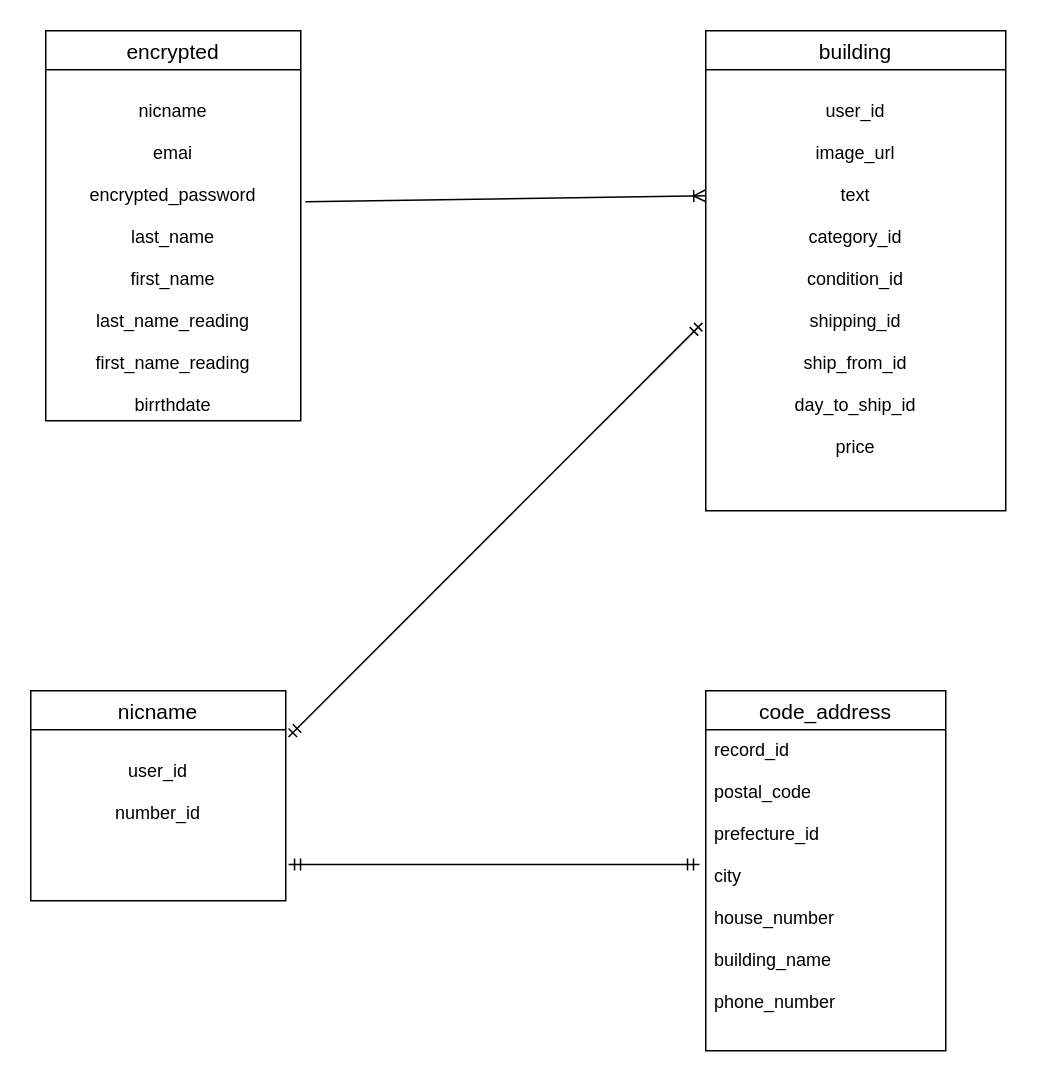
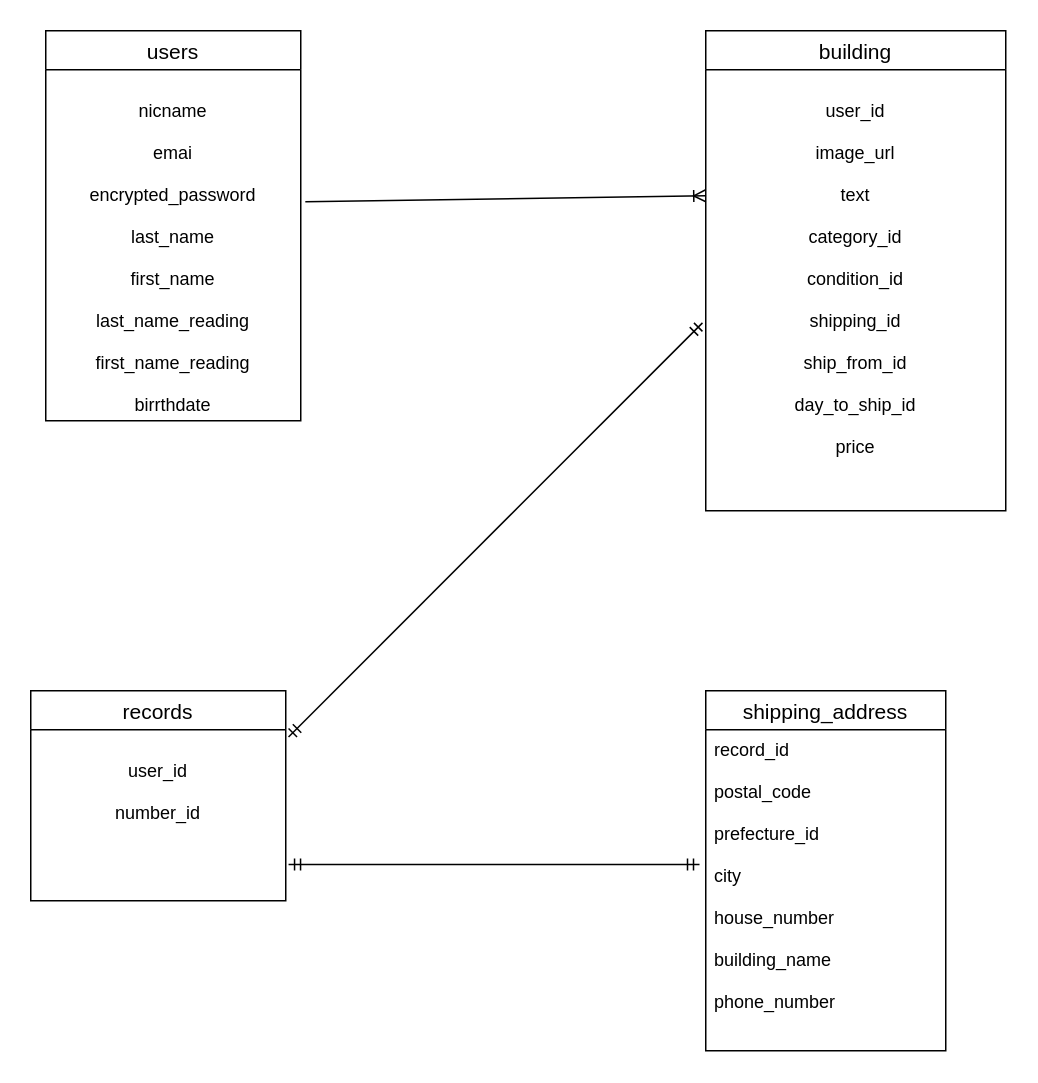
node "encrypted": label "encrypted" -> "users"
node "nicname": label "nicname" -> "records"
node "code_address": label "code_address" -> "shipping_address"
